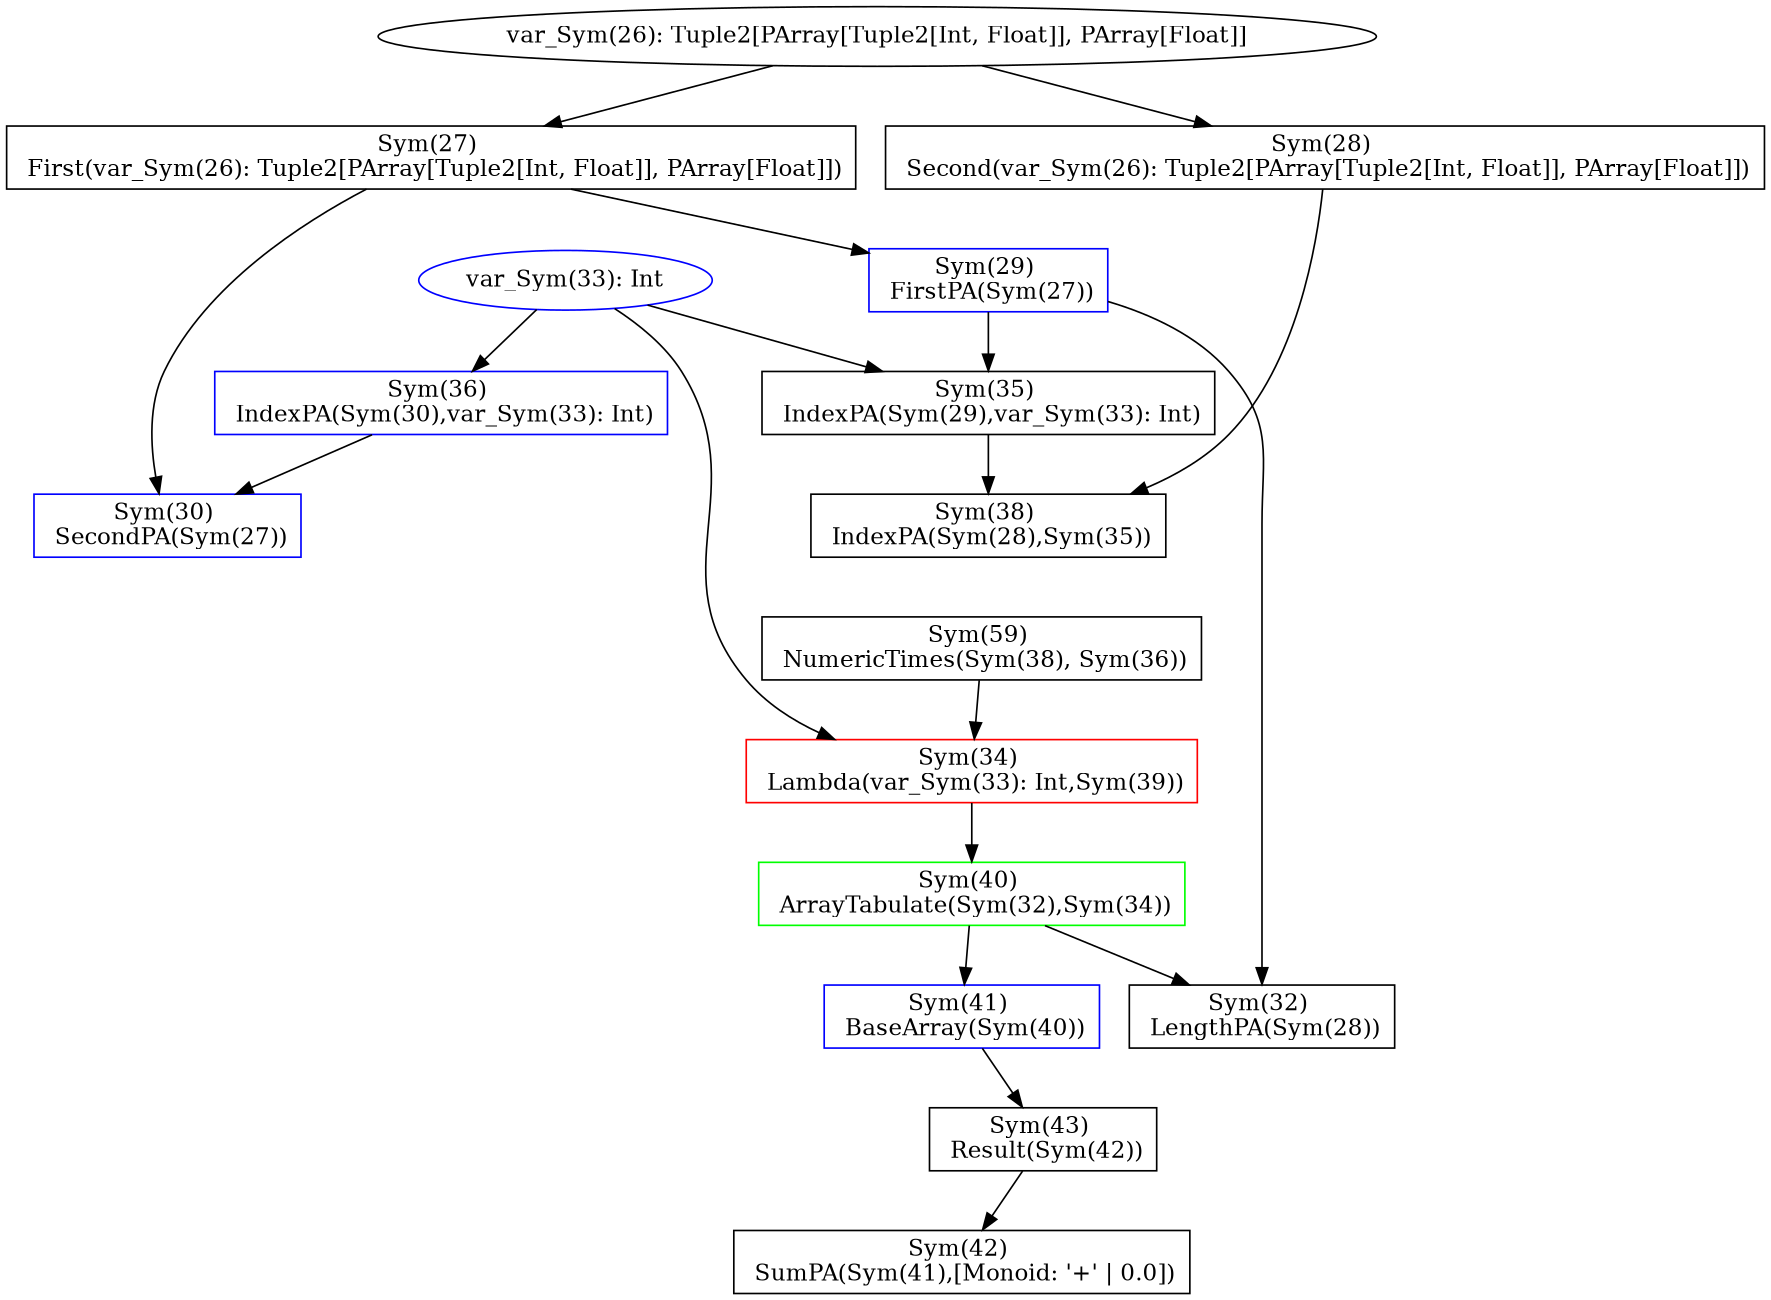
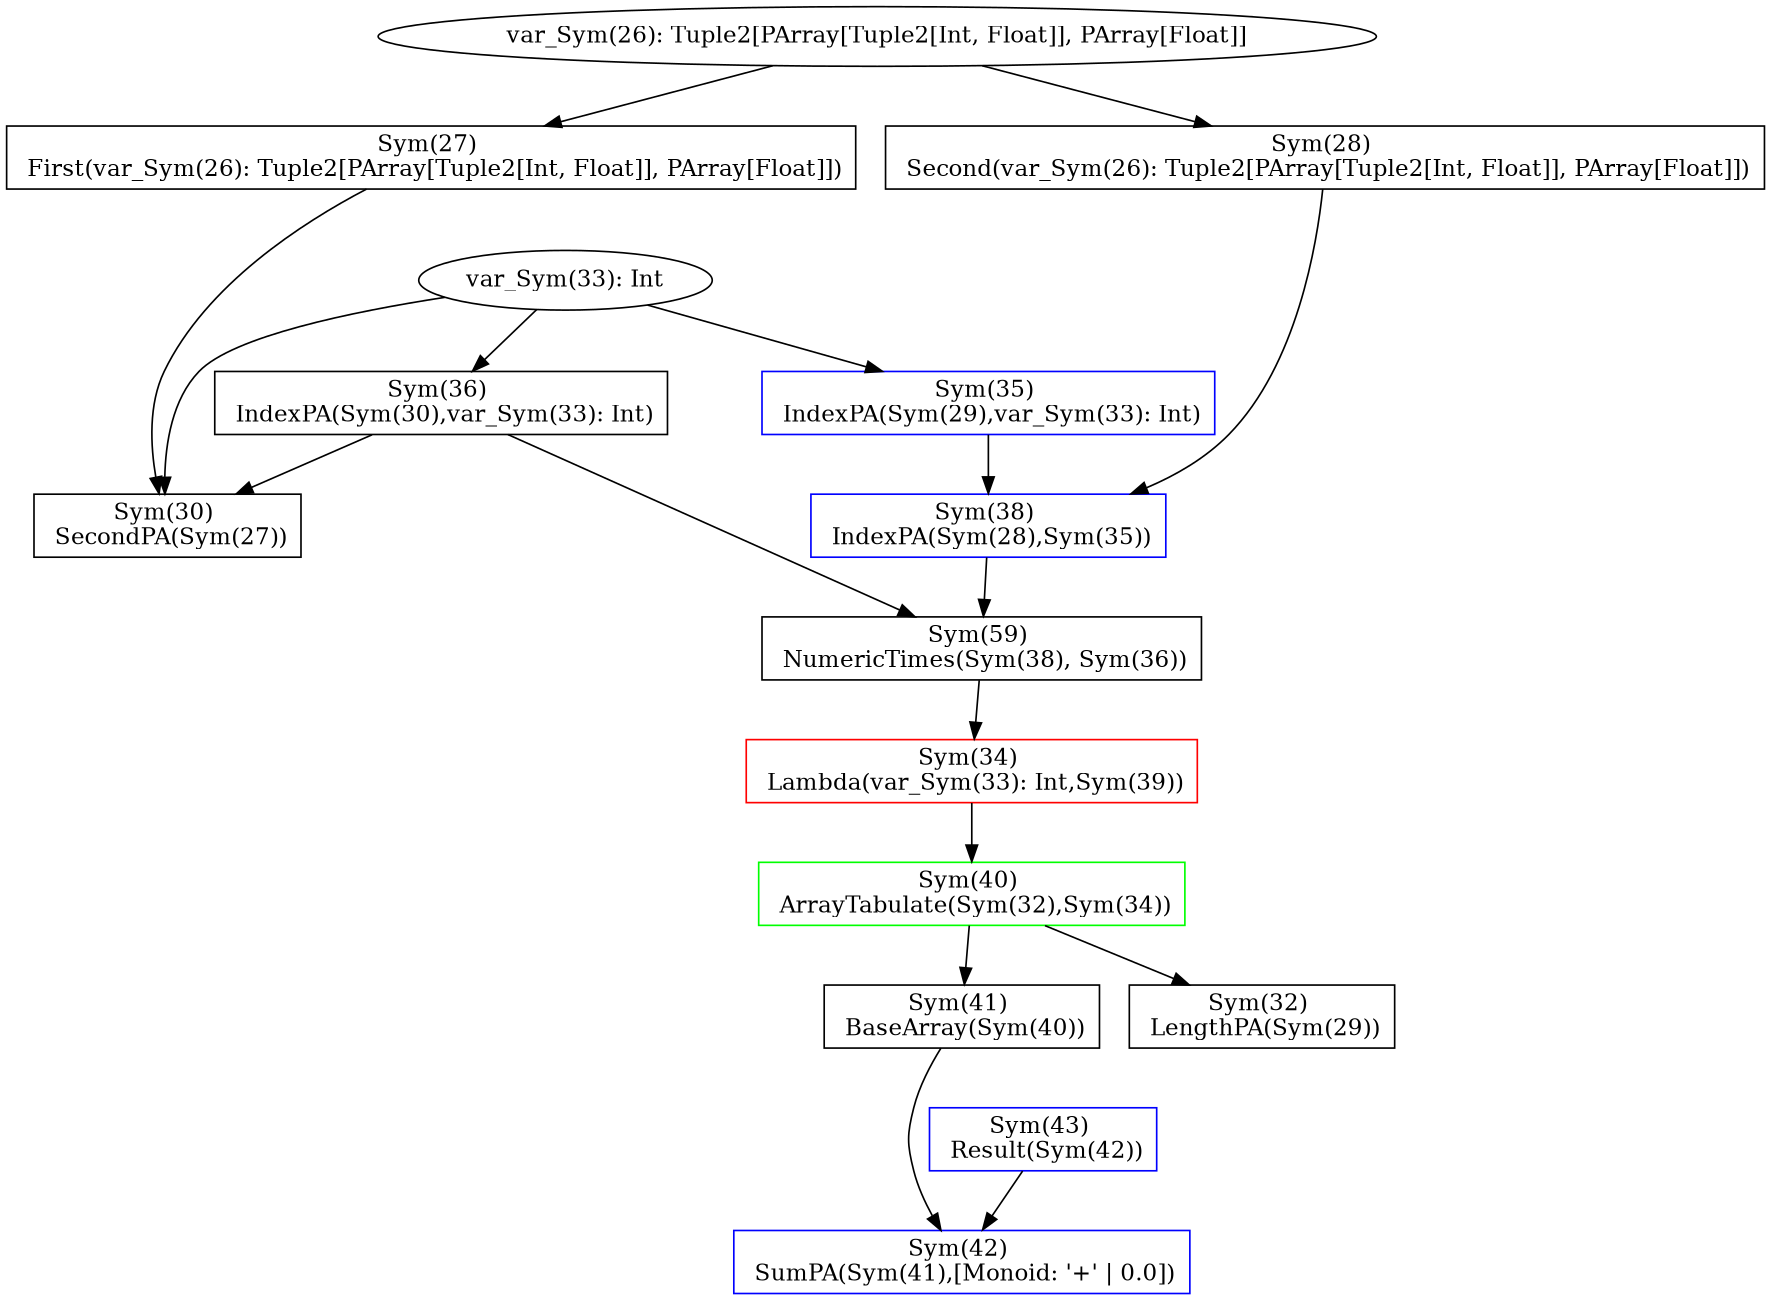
node "var_Sym(33): Int": color blue -> black
node "Sym(29) FirstPA(Sym(27))": removed
node "Sym(36) IndexPA(Sym(30),var_Sym(33): Int)": color blue -> black
node "Sym(35) IndexPA(Sym(29),var_Sym(33): Int)": color black -> blue
edge "Sym(36) IndexPA(Sym(30),var_Sym(33): Int)" -> "Sym(59) NumericTimes(Sym(38), Sym(36))": added
node "Sym(30) SecondPA(Sym(27))": color blue -> black
node "Sym(38) IndexPA(Sym(28),Sym(35))": color black -> blue
edge "var_Sym(33): Int" -> "Sym(34) Lambda(var_Sym(33): Int,Sym(39))": now "var_Sym(33): Int" -> "Sym(30) SecondPA(Sym(27))"
edge "Sym(38) IndexPA(Sym(28),Sym(35))" -> "Sym(59) NumericTimes(Sym(38), Sym(36))": added
node "Sym(41) BaseArray(Sym(40))": color blue -> black
node "Sym(32) LengthPA(Sym(28))": label "Sym(32) LengthPA(Sym(28))" -> "Sym(32) LengthPA(Sym(29))"
edge "Sym(41) BaseArray(Sym(40))" -> "Sym(43) Result(Sym(42))": now "Sym(41) BaseArray(Sym(40))" -> "Sym(42) SumPA(Sym(41),[Monoid: '+' | 0.0])"
node "Sym(43) Result(Sym(42))": color black -> blue
node "Sym(42) SumPA(Sym(41),[Monoid: '+' | 0.0])": color black -> blue
